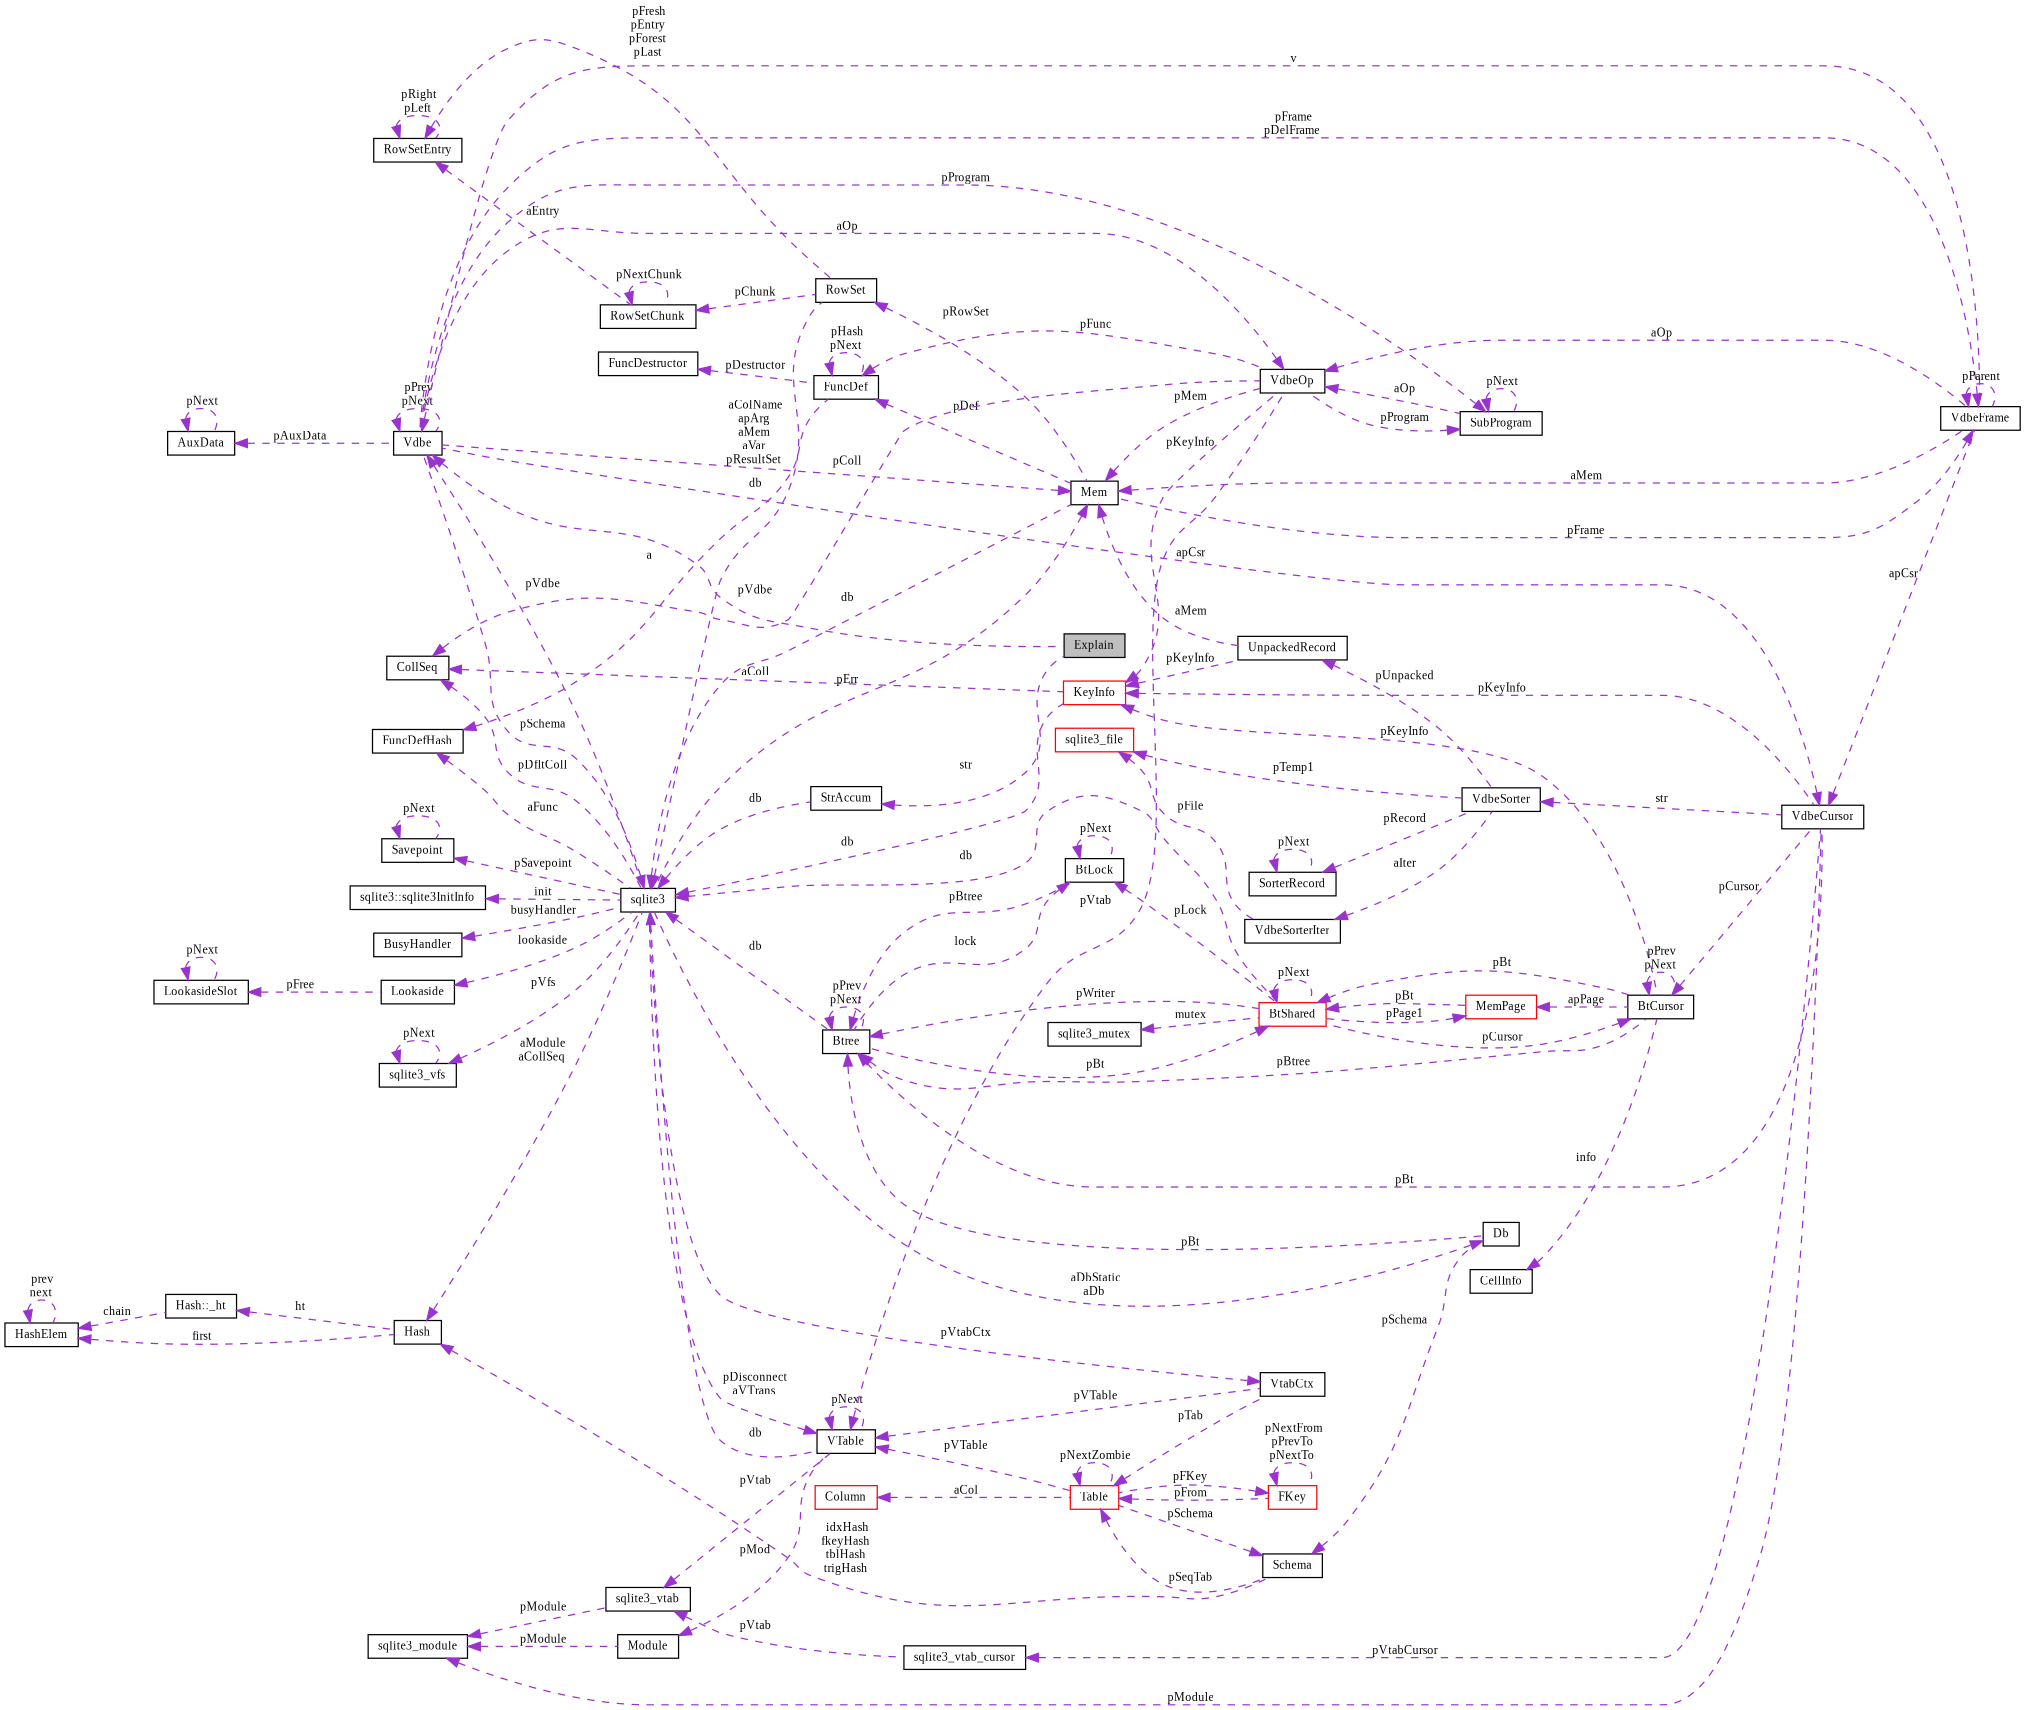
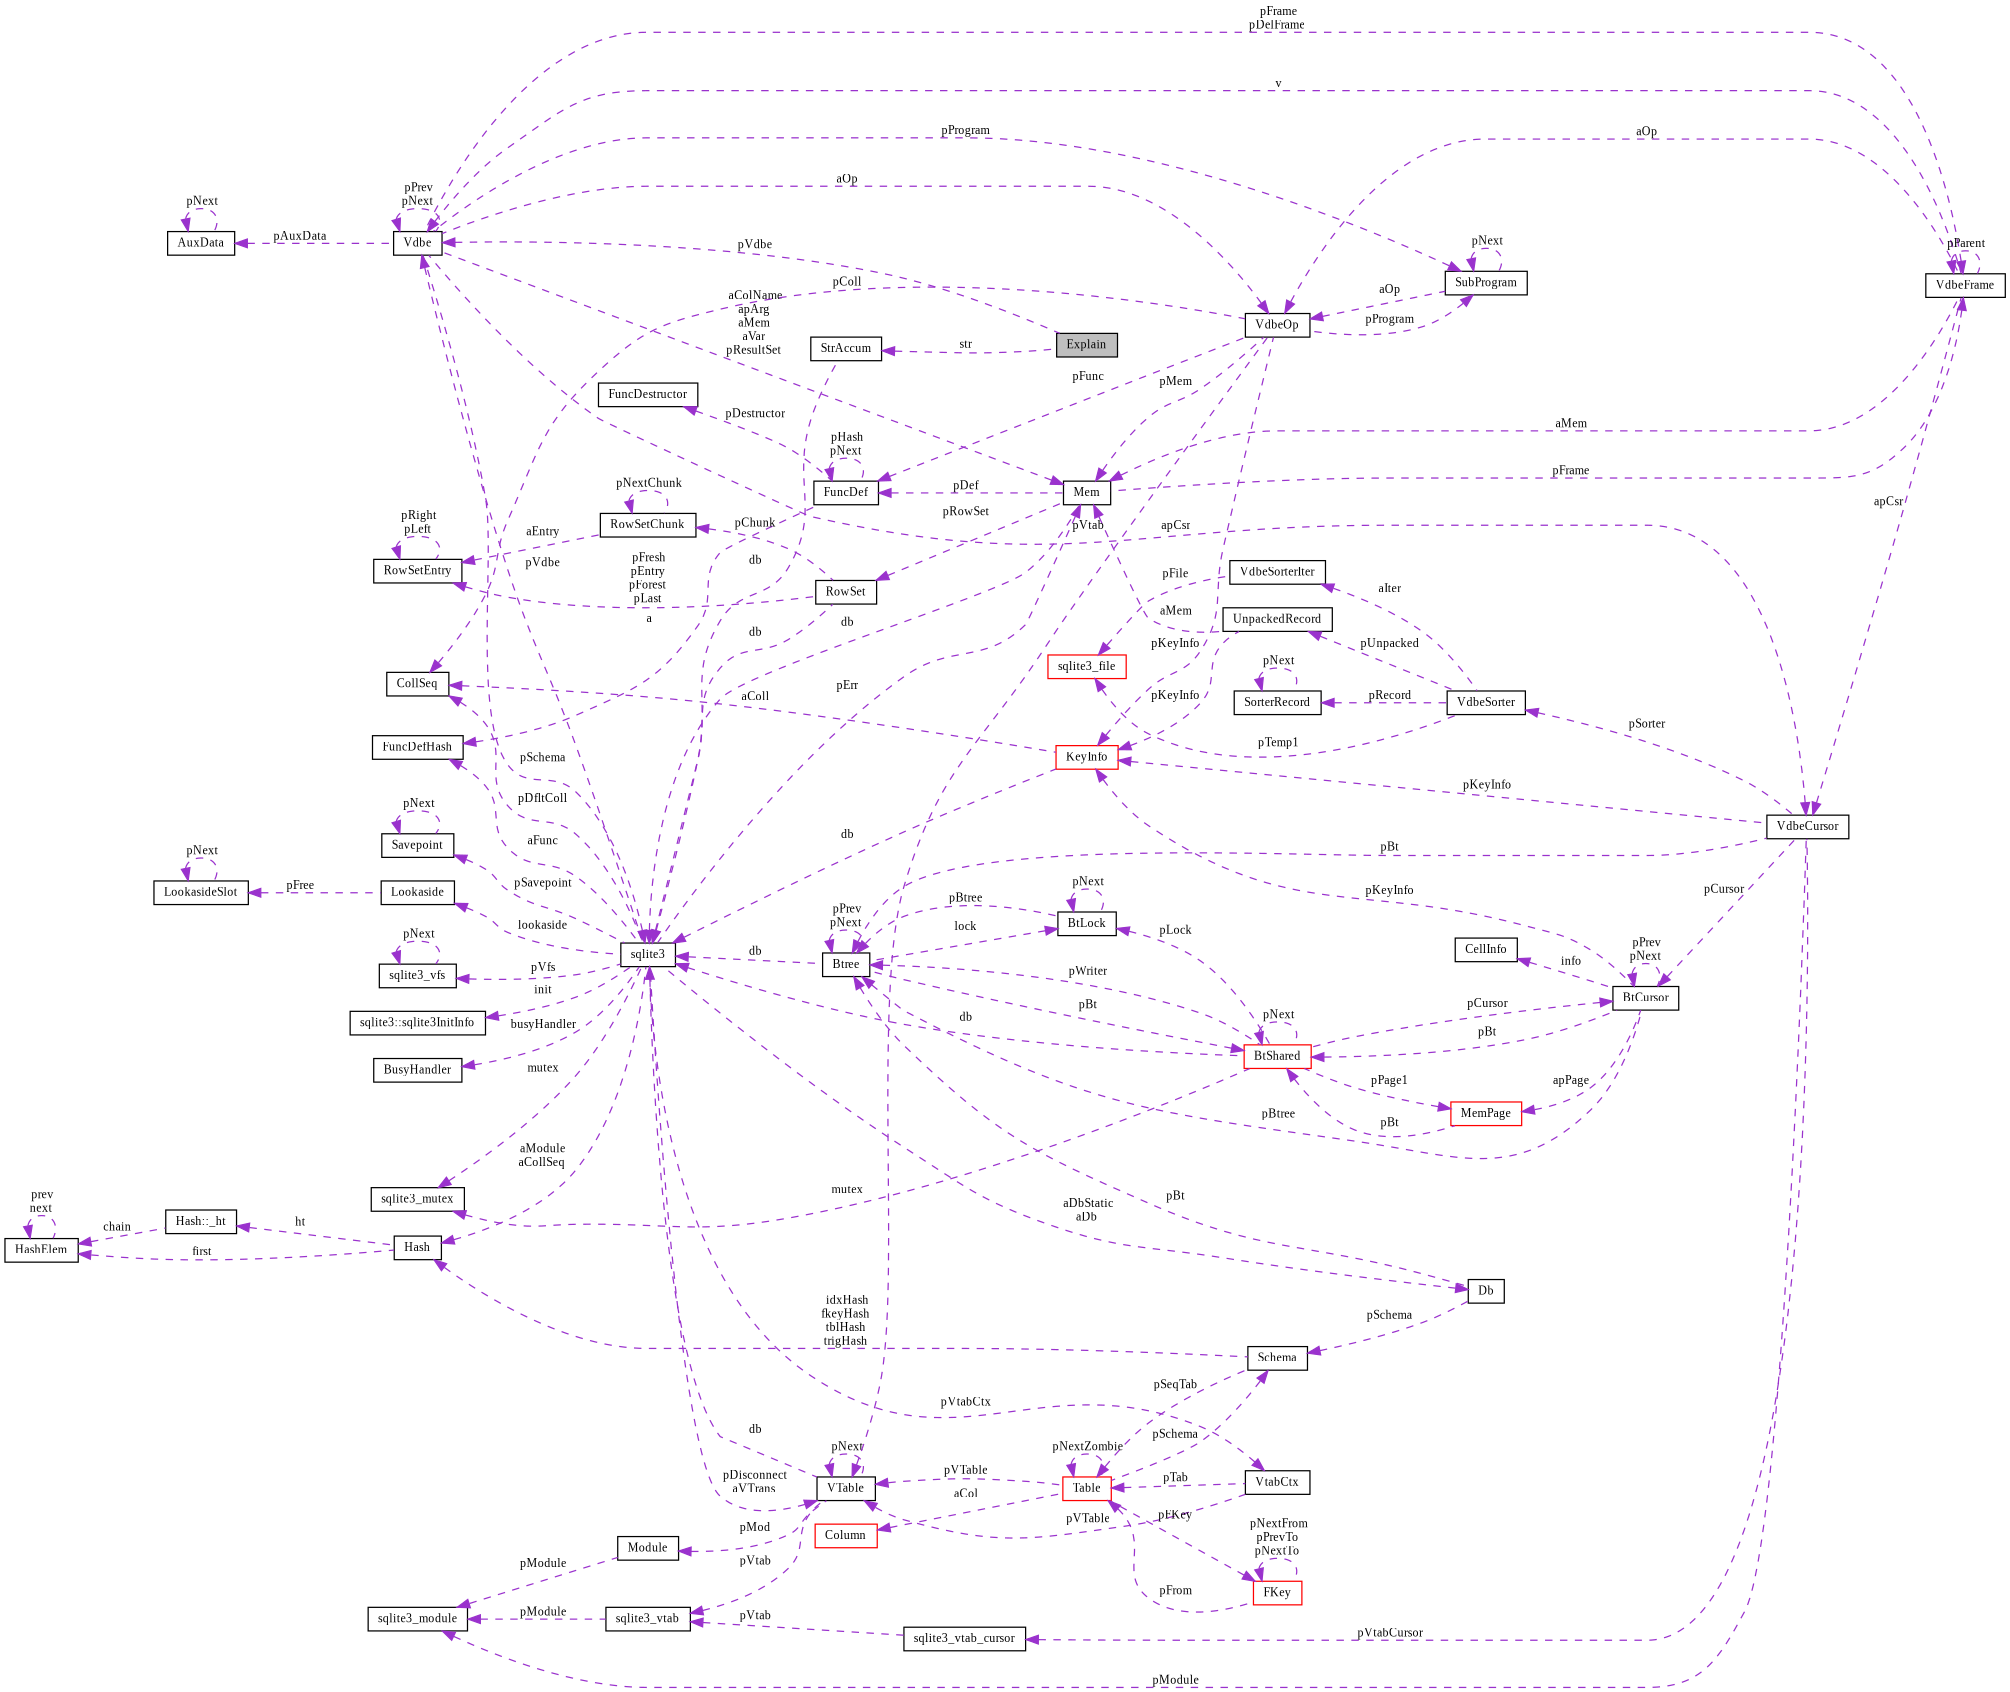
edge "VdbeCursor" -> "VdbeSorter": label " str" -> " pSorter"
edge "sqlite3" -> "sqlite3_mutex": added, label "mutex"
